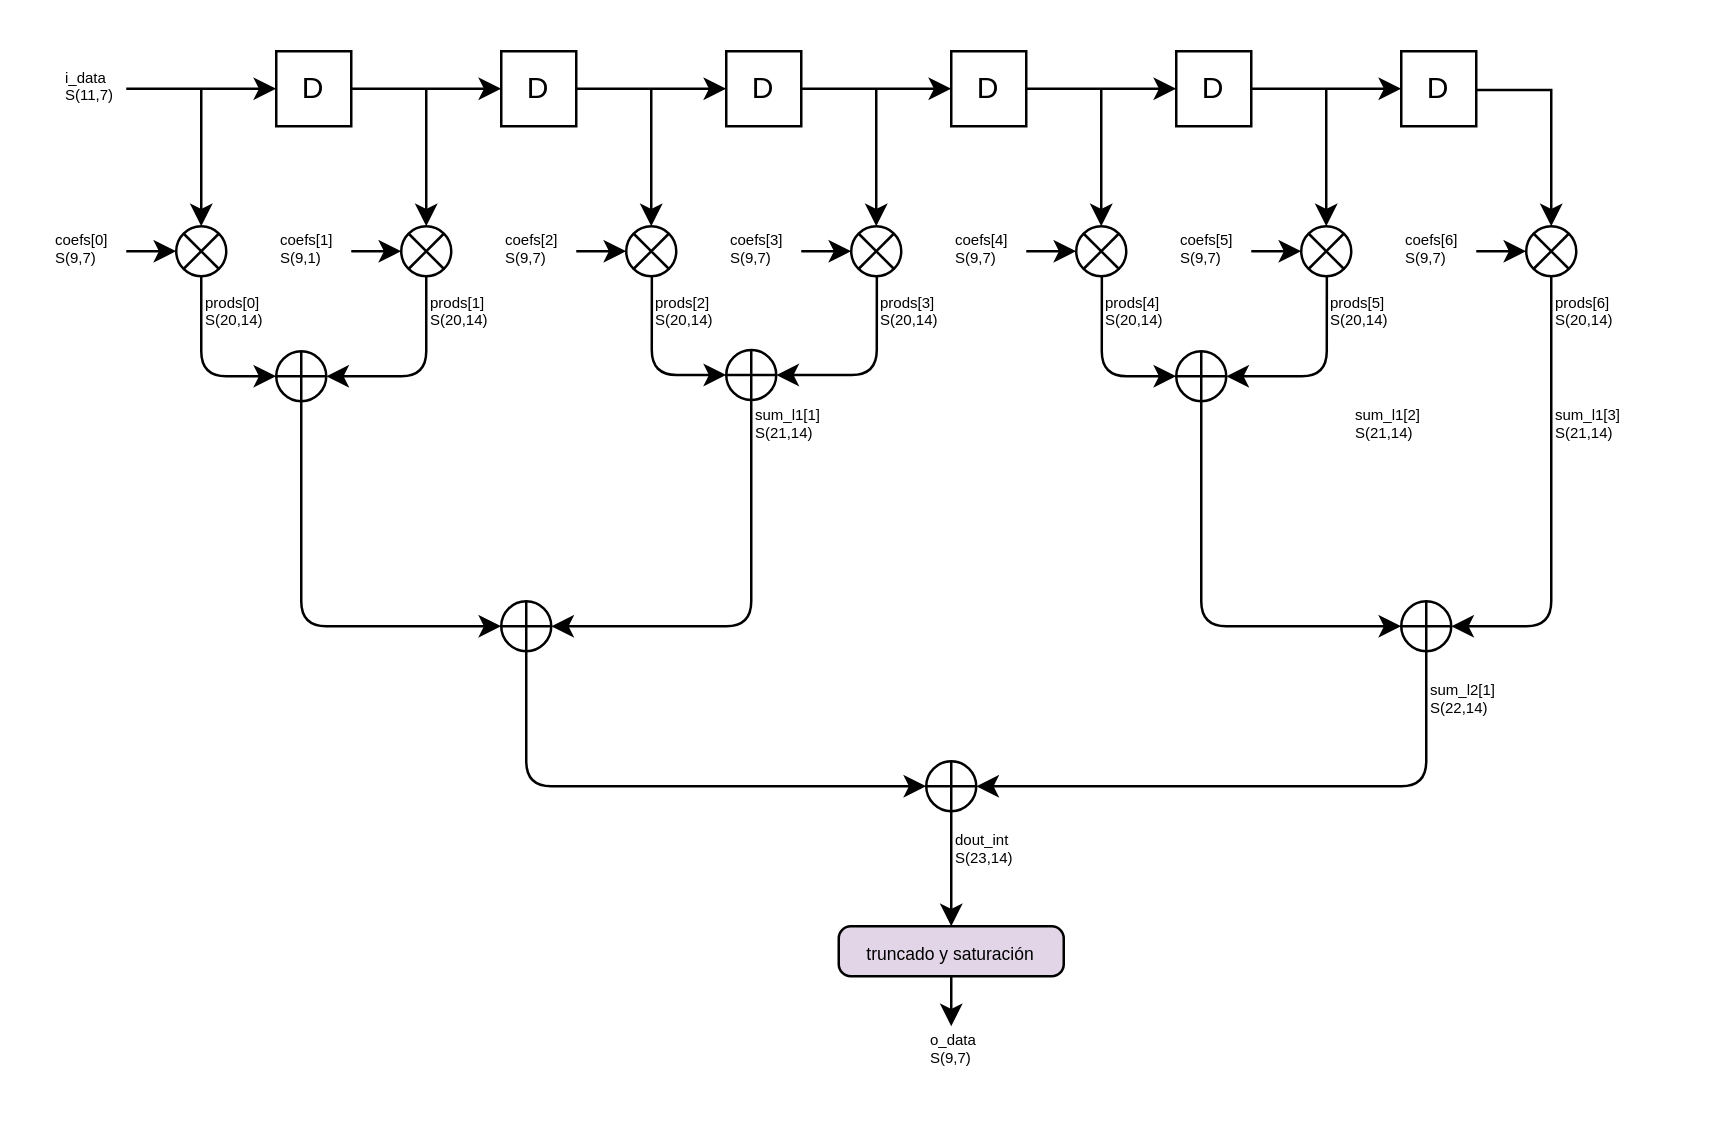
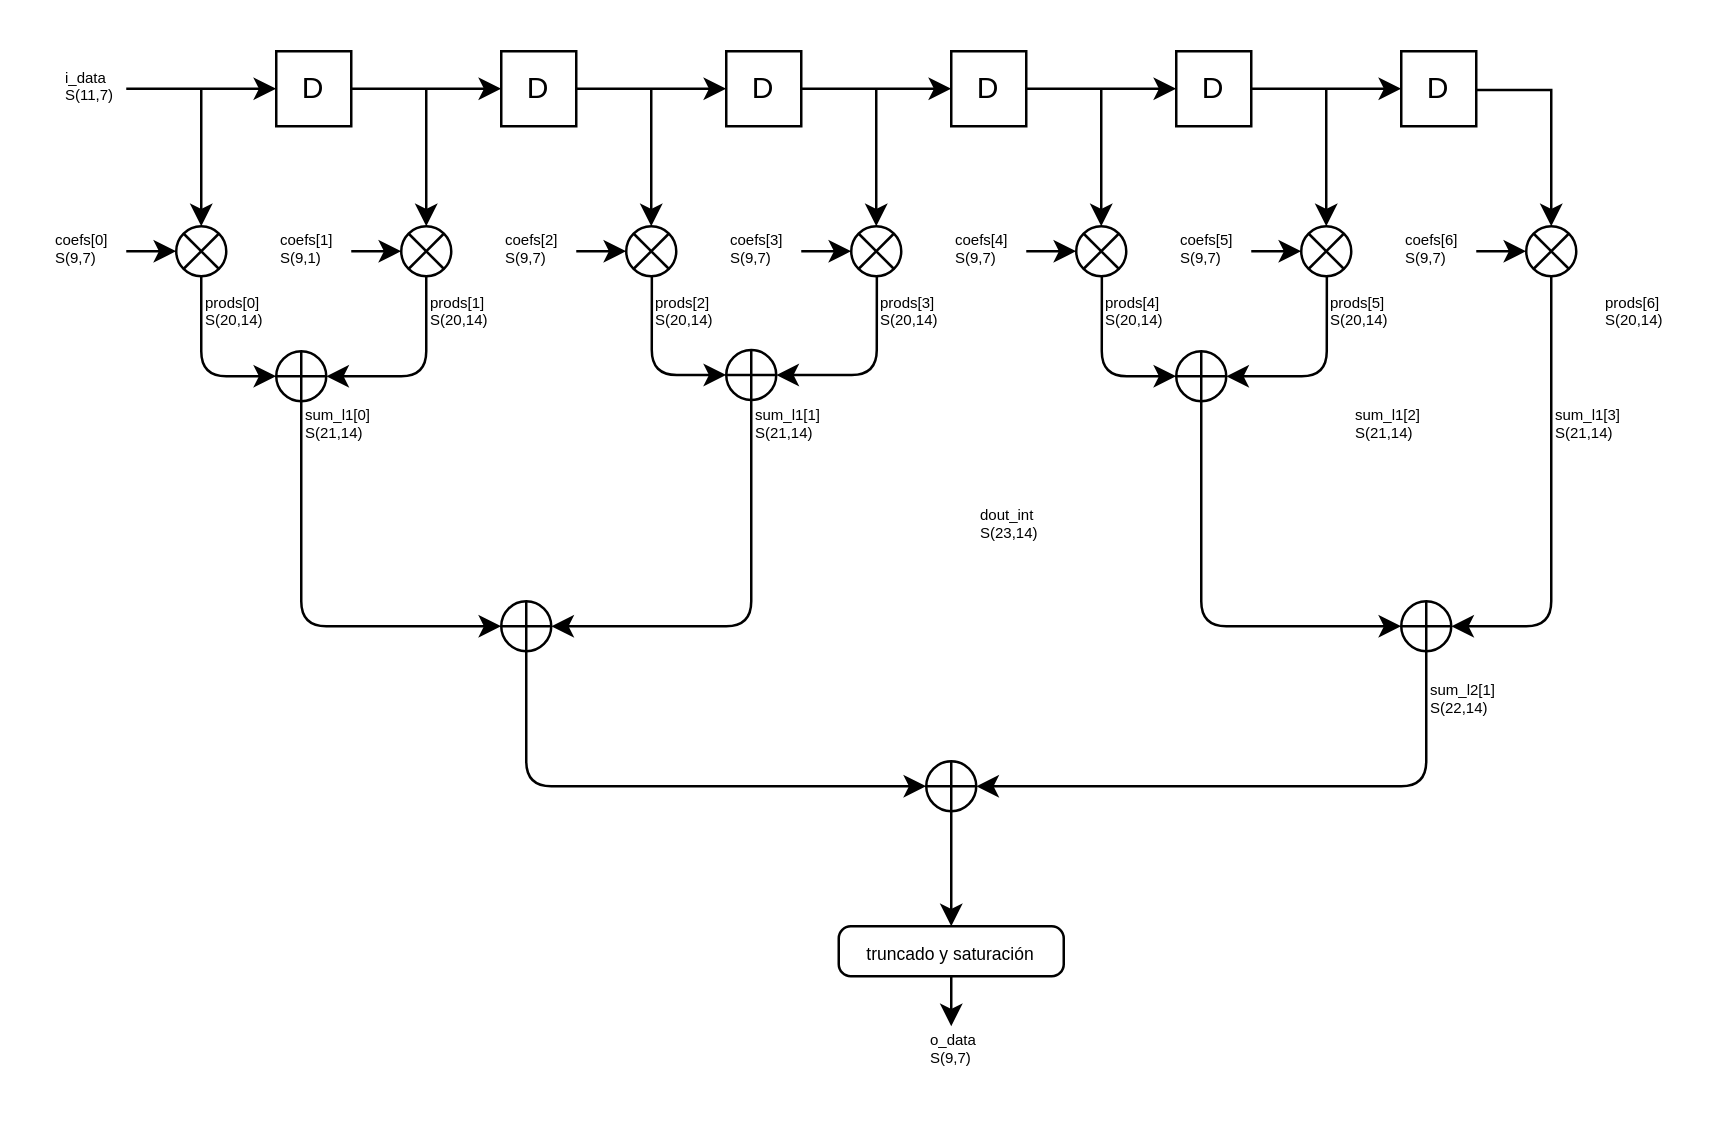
node "prods[6] S(20,14)": moved (1601, 313) -> (1651, 313)
node "sum_l1[0] S(21,14)": added
node "dout_int S(23,14)": moved (1001, 851) -> (1026, 526)
node "truncado y saturación": fillcolor #e1d5e7 -> #ffffff
